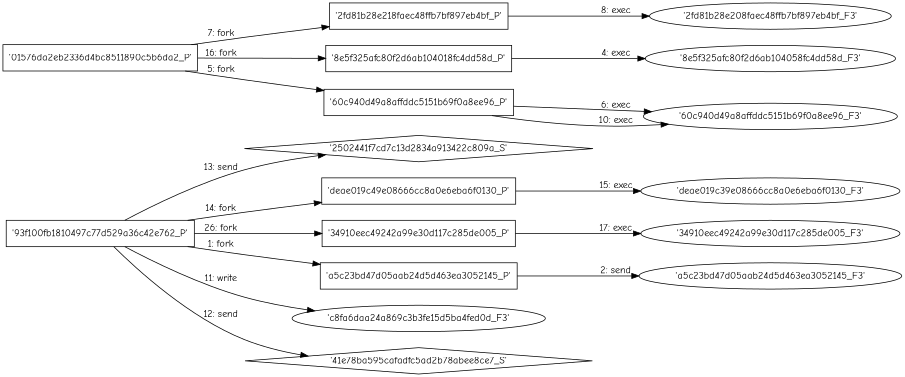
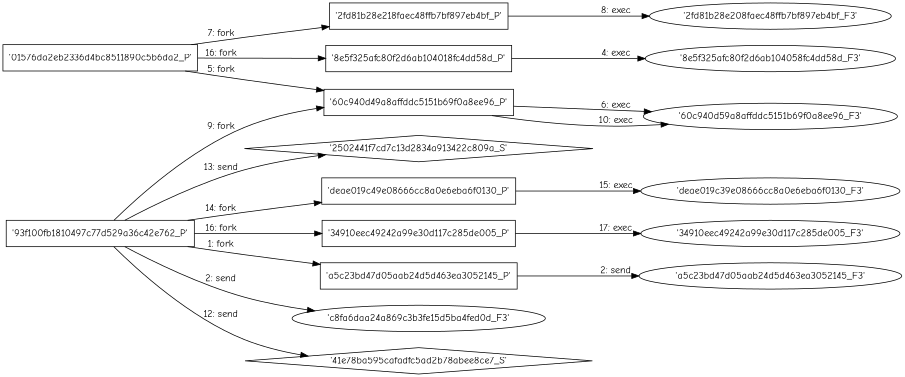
node "'60c940d49a8affddc5151b69f0a8ee96_F3'": label "'60c940d49a8affddc5151b69f0a8ee96_F3'" -> "'60c940d59a8affddc5151b69f0a8ee96_F3'"
edge "'93f100fb1810497c77d529a36c42e762_P'" -> "'60c940d49a8affddc5151b69f0a8ee96_P'": added, label "9: fork"
edge "'93f100fb1810497c77d529a36c42e762_P'" -> "'34910eec49242a99e30d117c285de005_P'": label "26: fork" -> "16: fork"
edge "'93f100fb1810497c77d529a36c42e762_P'" -> "'c8fa6daa24a869c3b3fe15d5ba4fed0d_F3'": label "11: write" -> "2: send"
